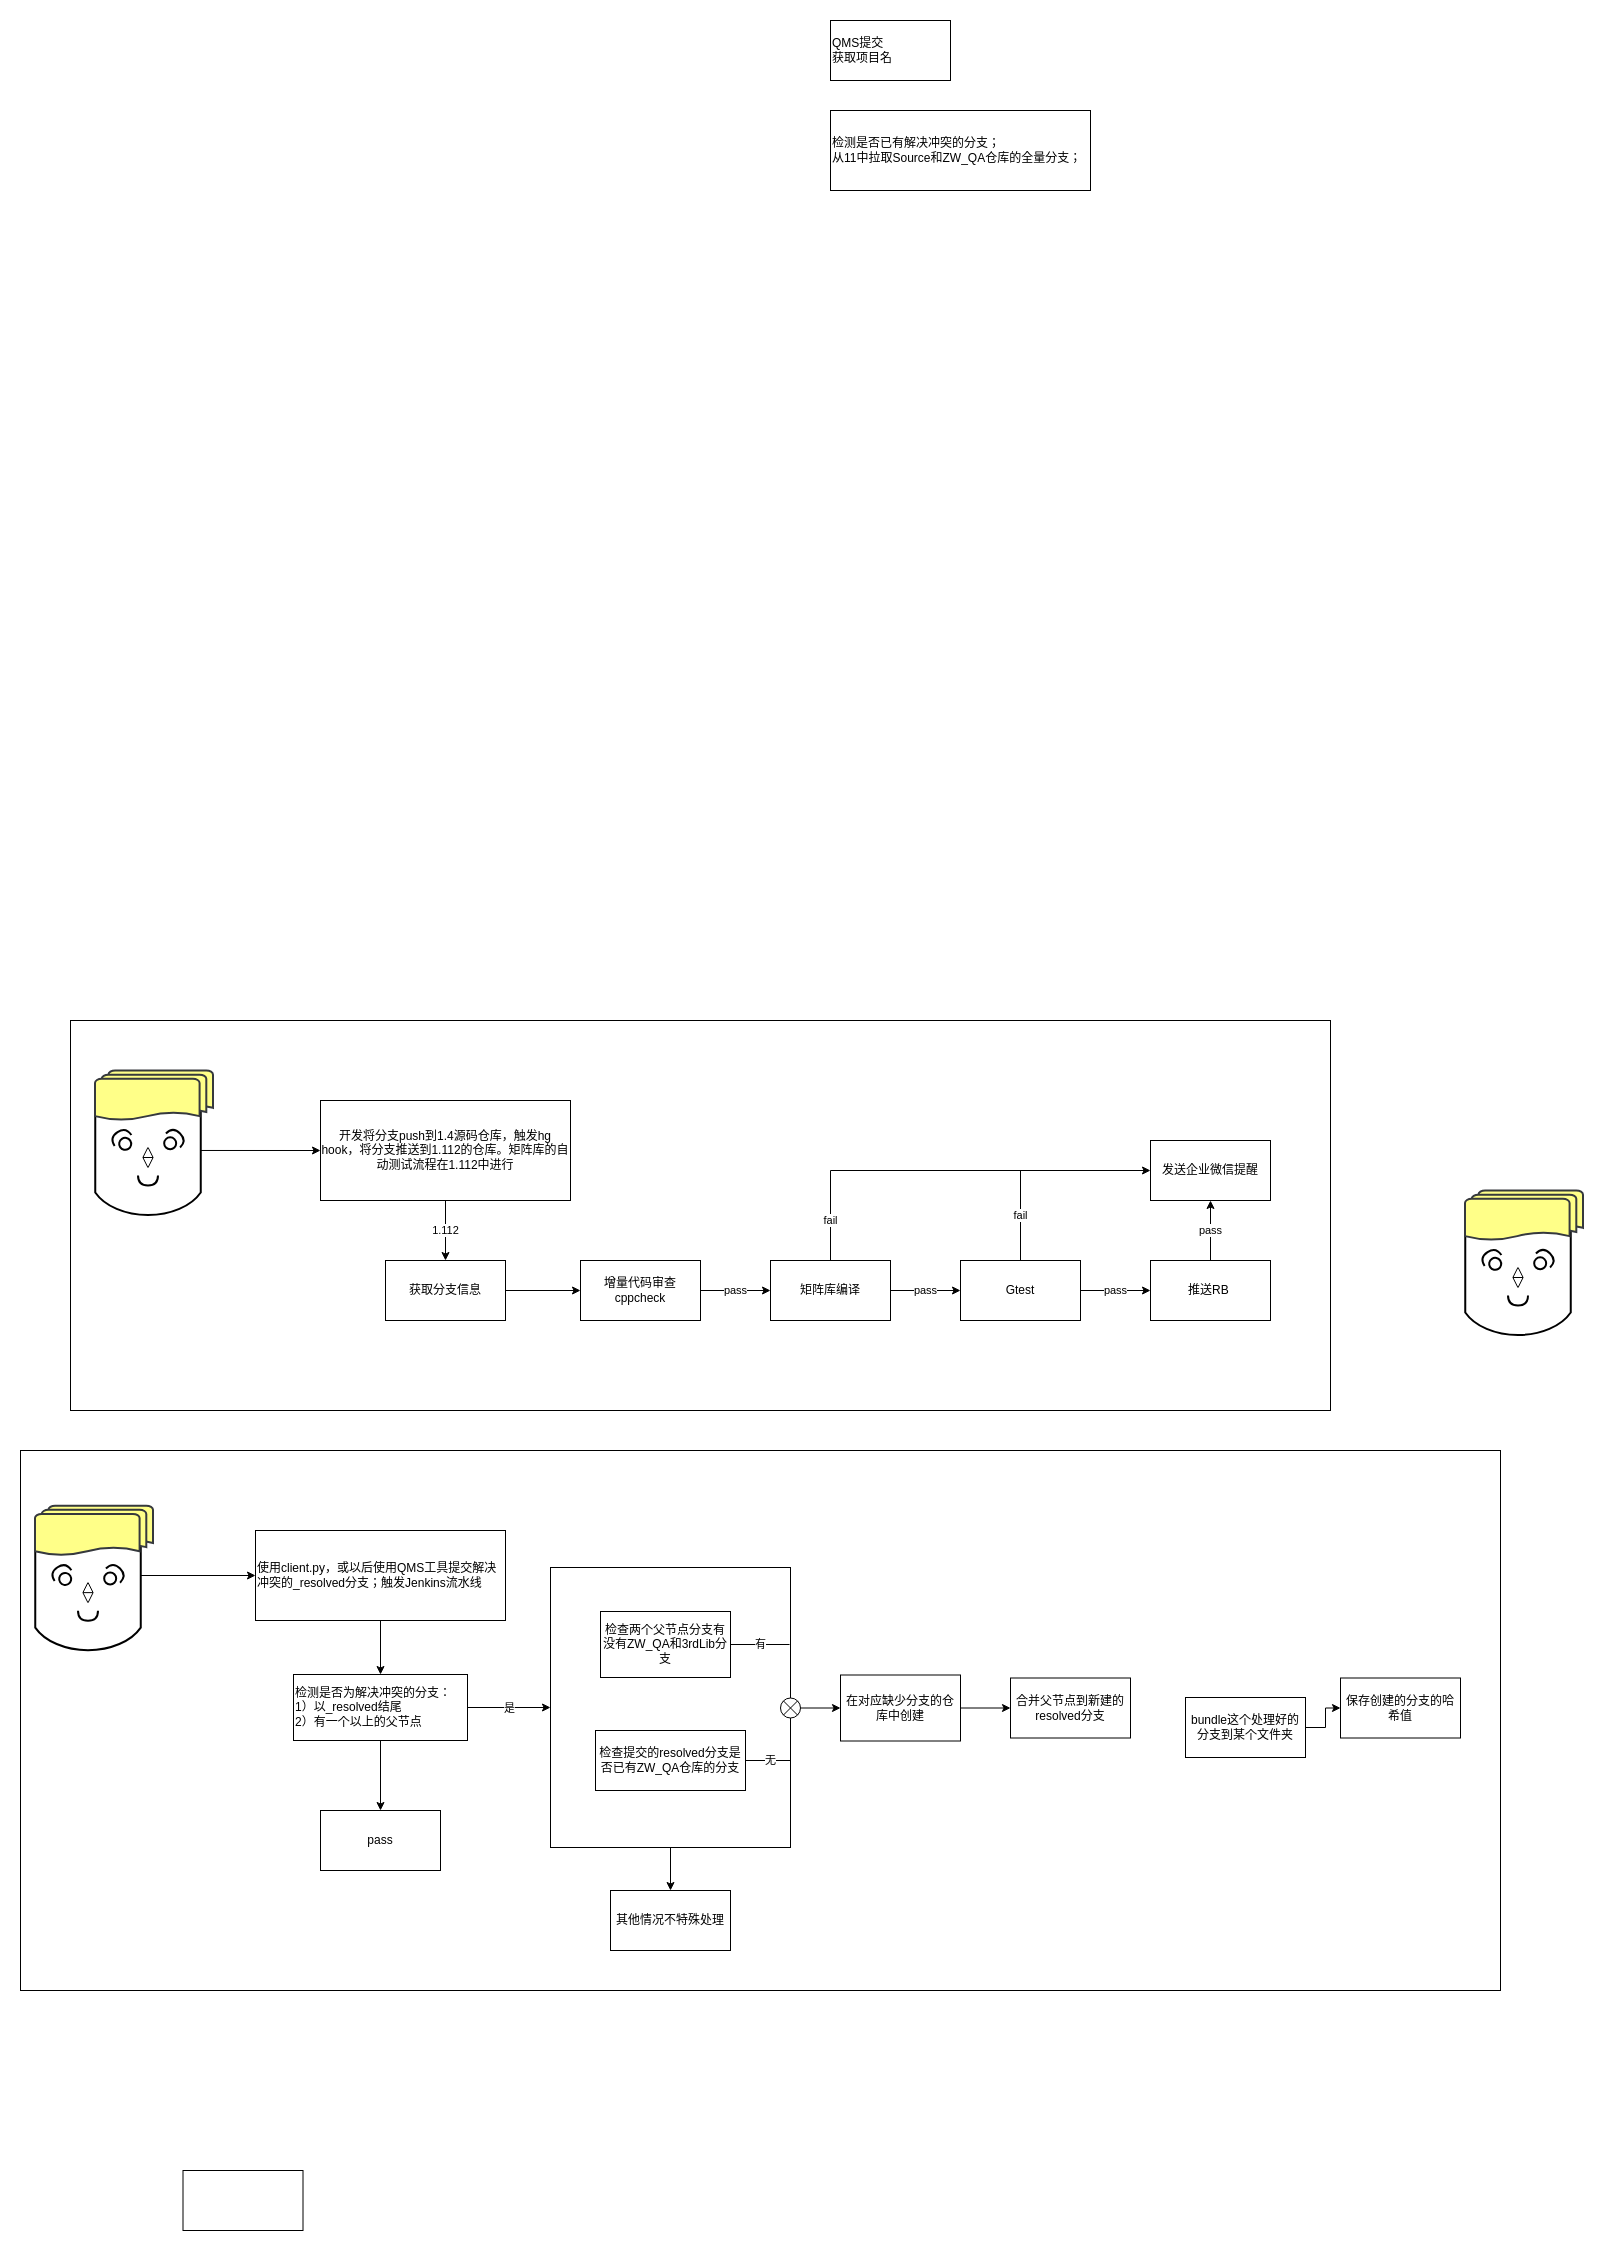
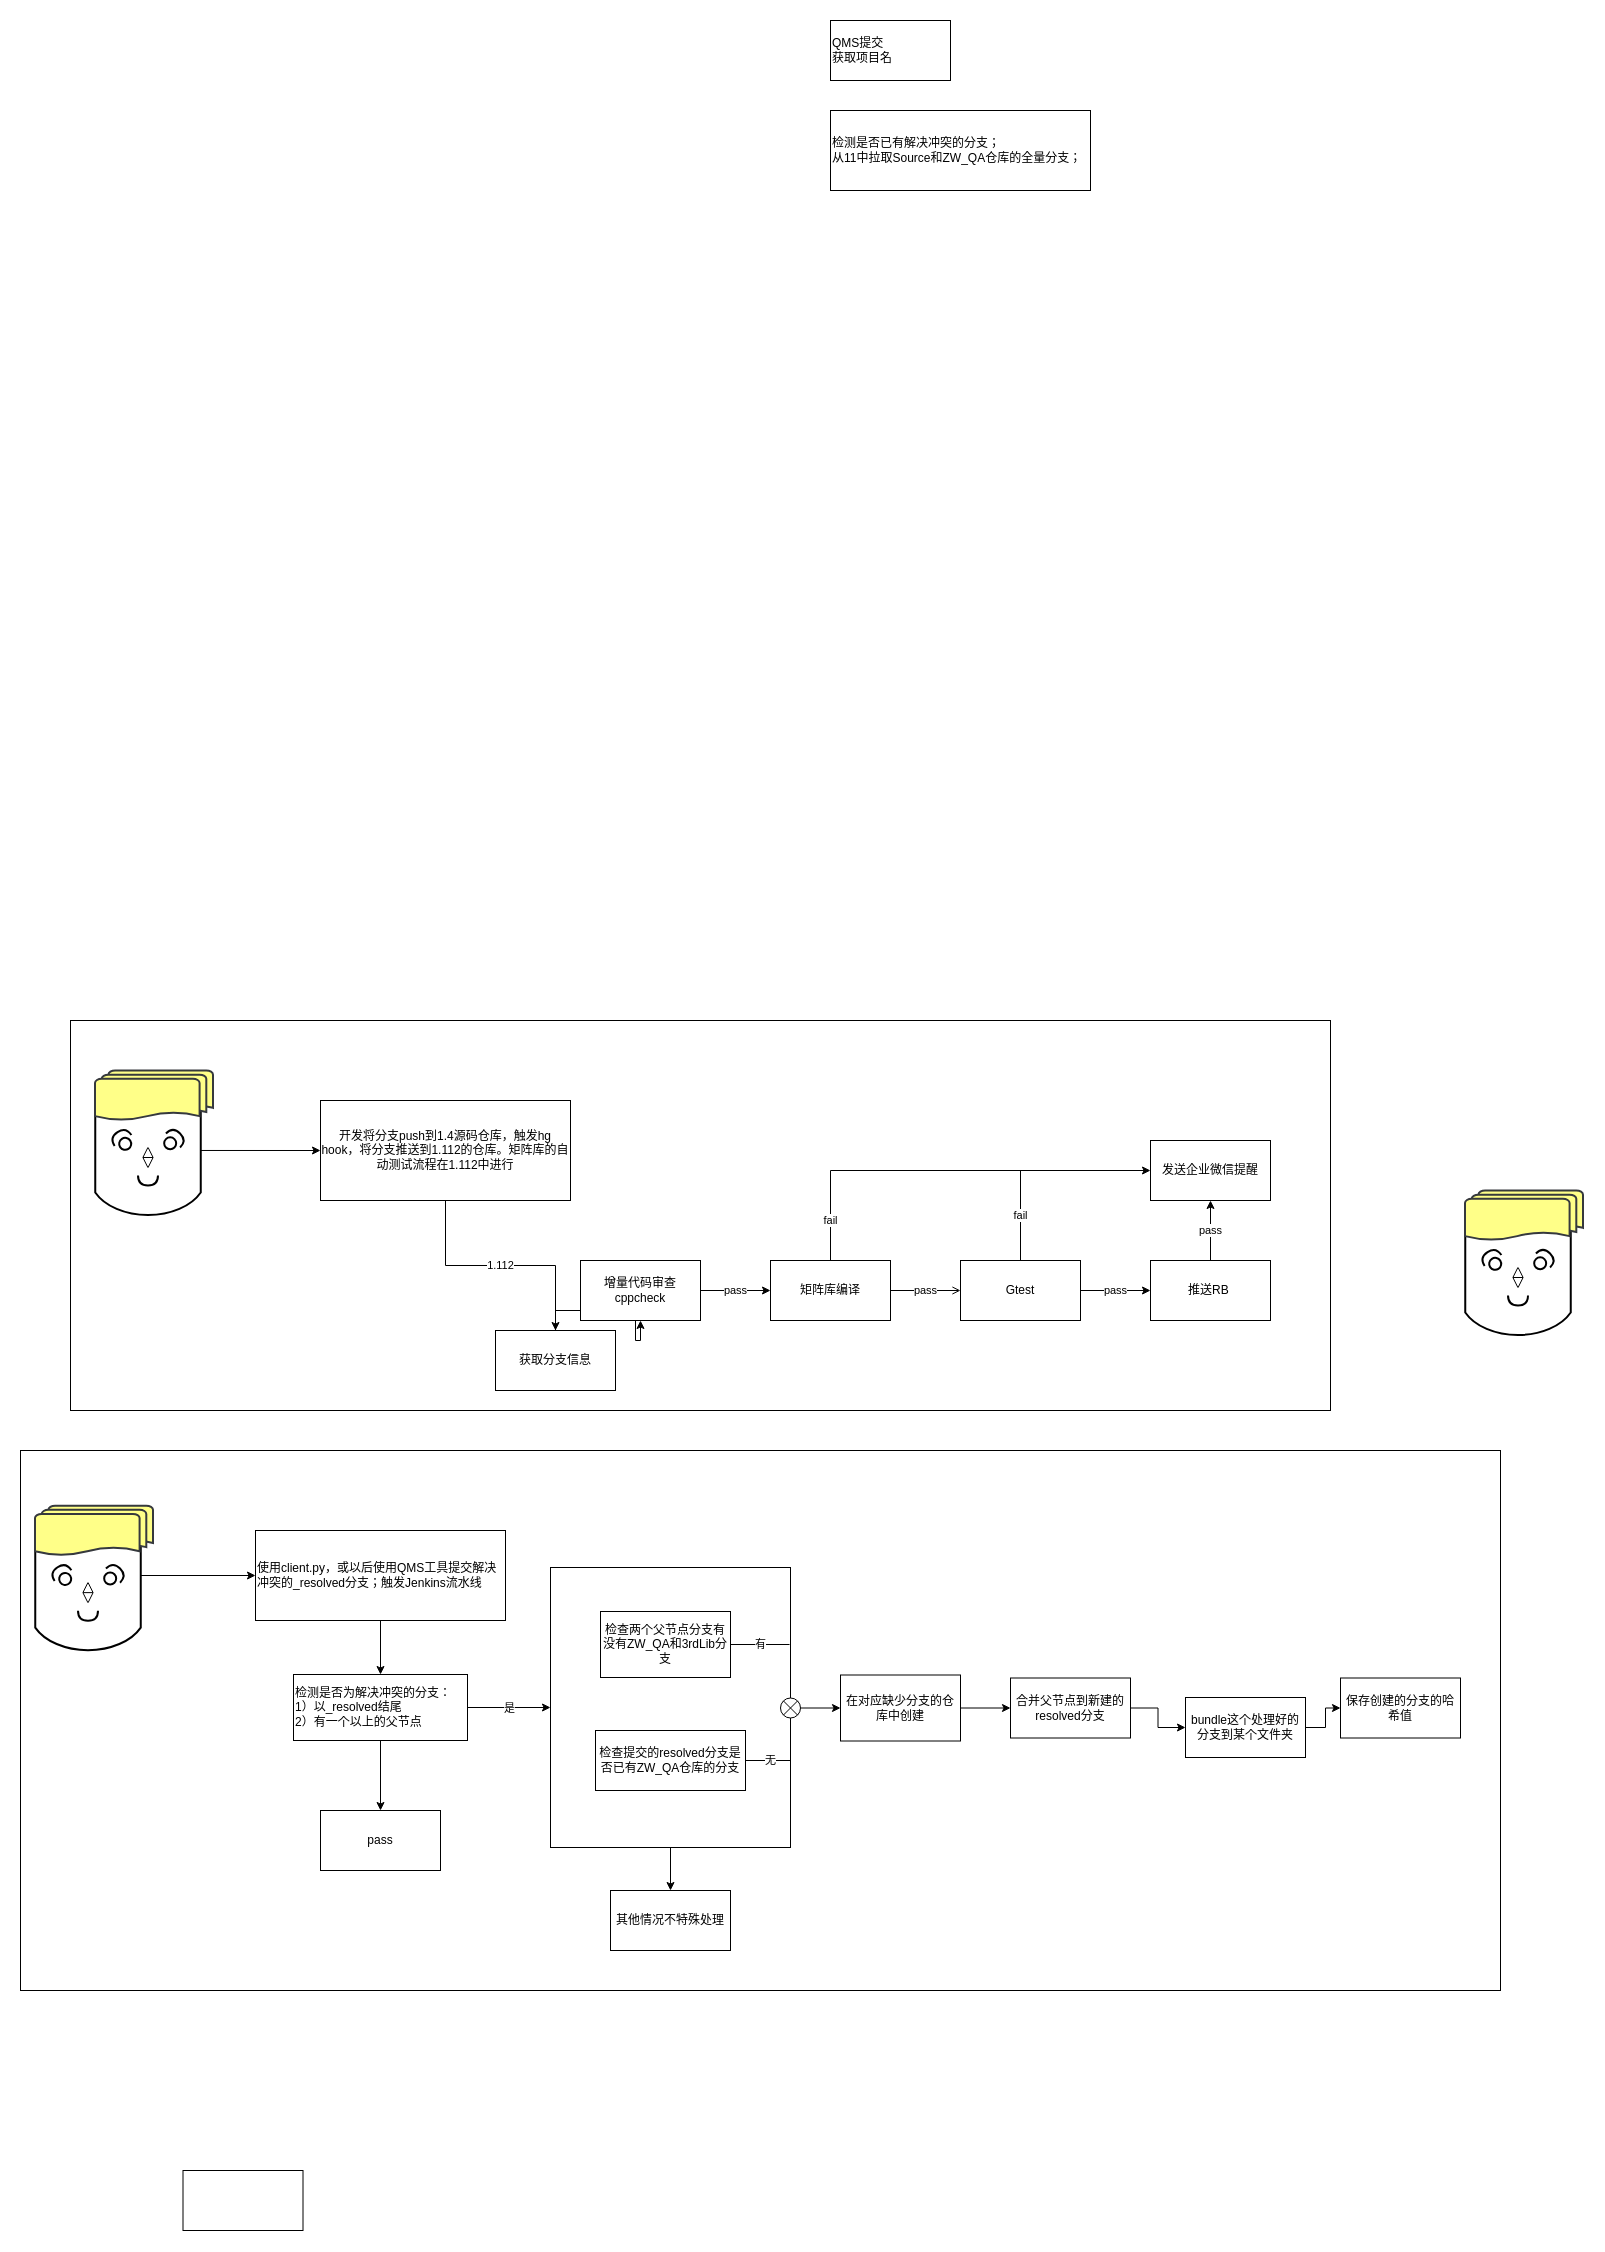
node "获取分支信息": moved (446, 1291) -> (556, 1361)
edge "矩阵库编译" -> "Gtest": arrowhead classic -> open
edge "合并父节点到新建的resolved分支" -> "bundle这个处理好的分支到某个文件夹": added
